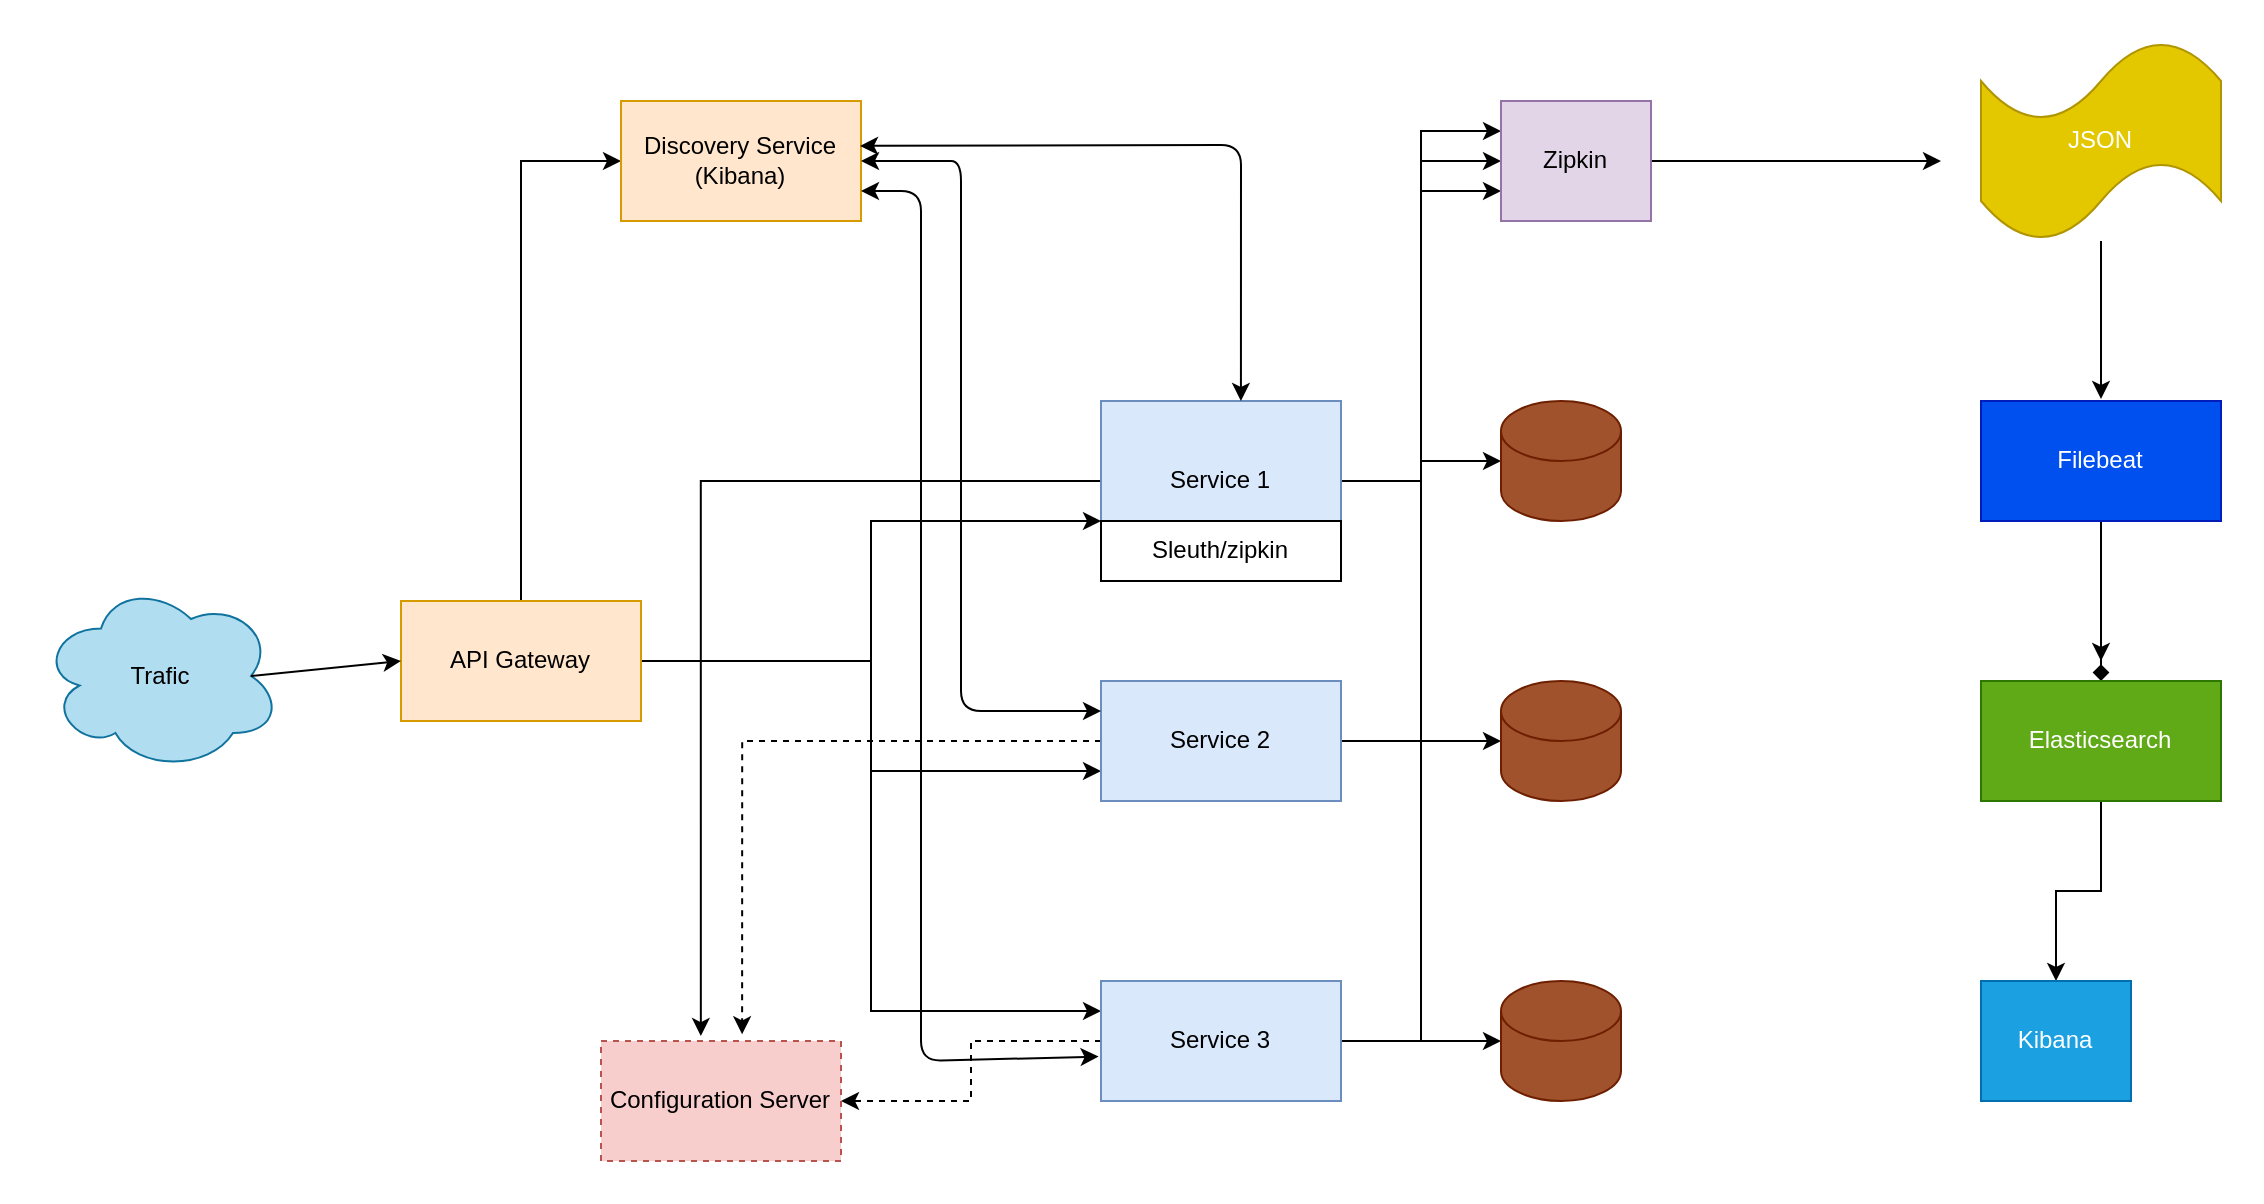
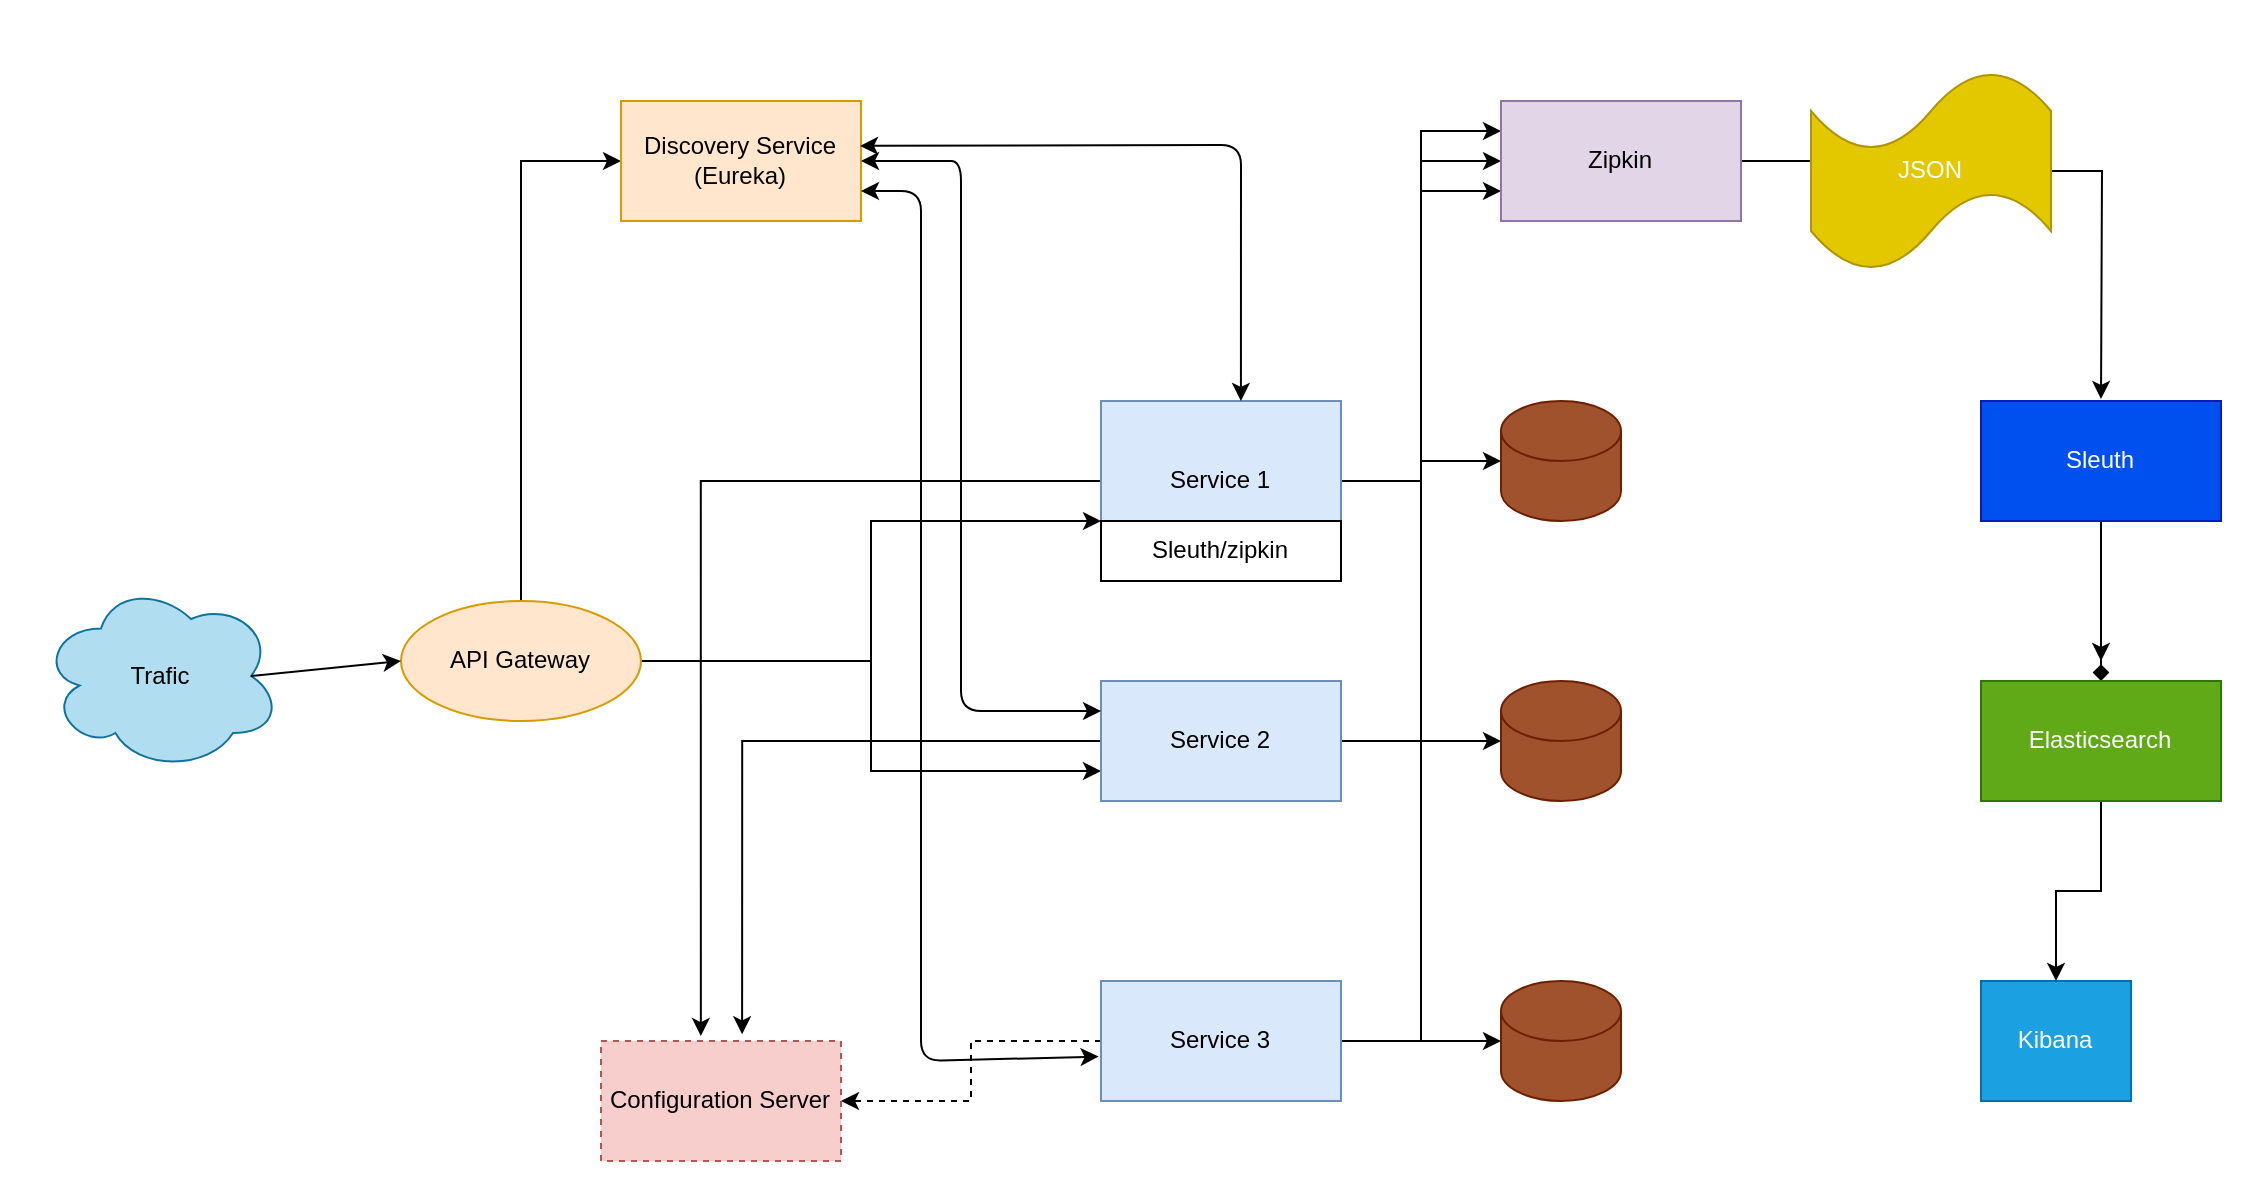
node "JSON": moved (2101, 141) -> (1931, 171)
node "Discovery Service (Kibana)": label "Discovery Service (Kibana)" -> "Discovery Service (Eureka)"
node "Zipkin": size 150x120 -> 240x120
node "Filebeat": label "Filebeat" -> "Sleuth"
node "API Gateway": shape rectangle -> ellipse
edge "Service 2" -> "Configuration Server": style dashed -> solid
edge "API Gateway" -> "Service 3": removed
